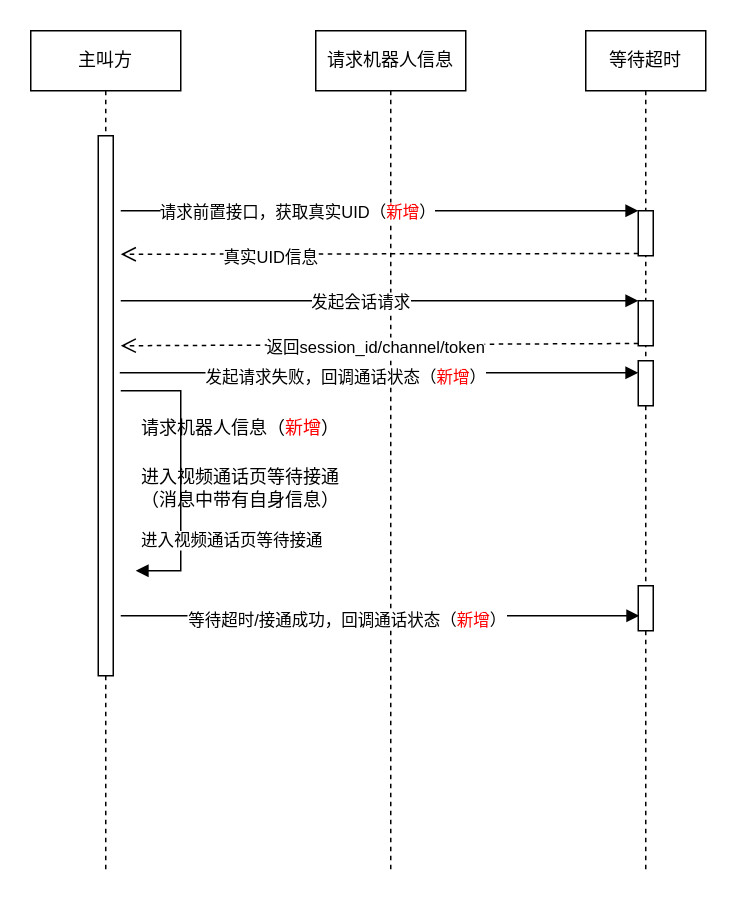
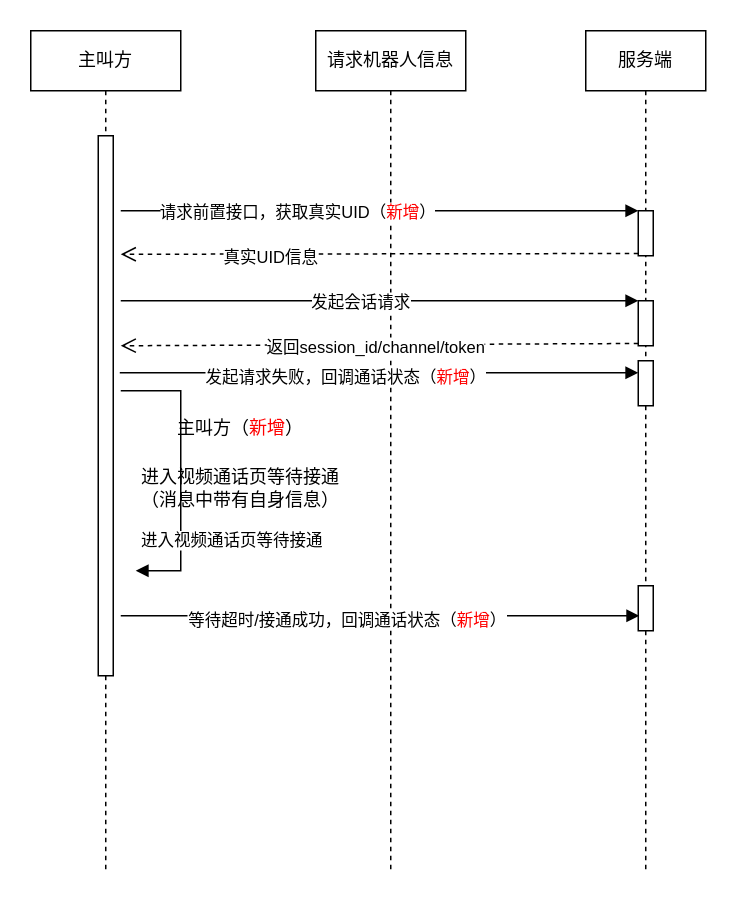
node "等待超时": label "等待超时" -> "服务端"
node "请求机器人信息（新增）": label "请求机器人信息（新增）" -> "主叫方（新增）"
